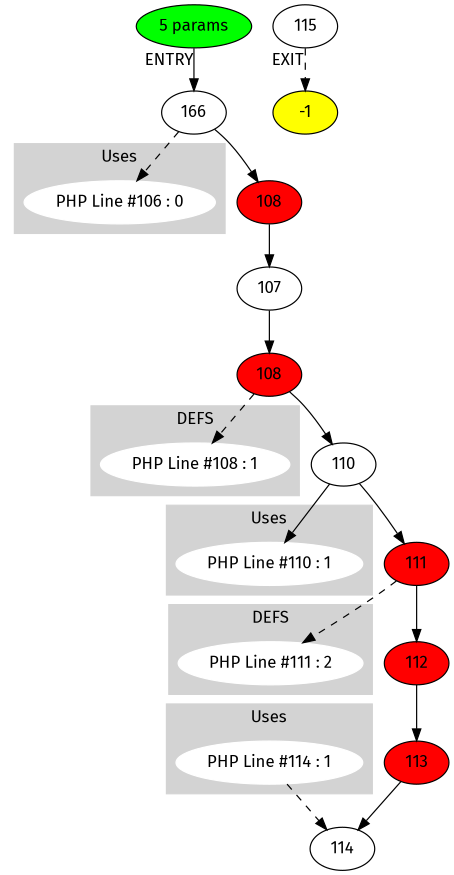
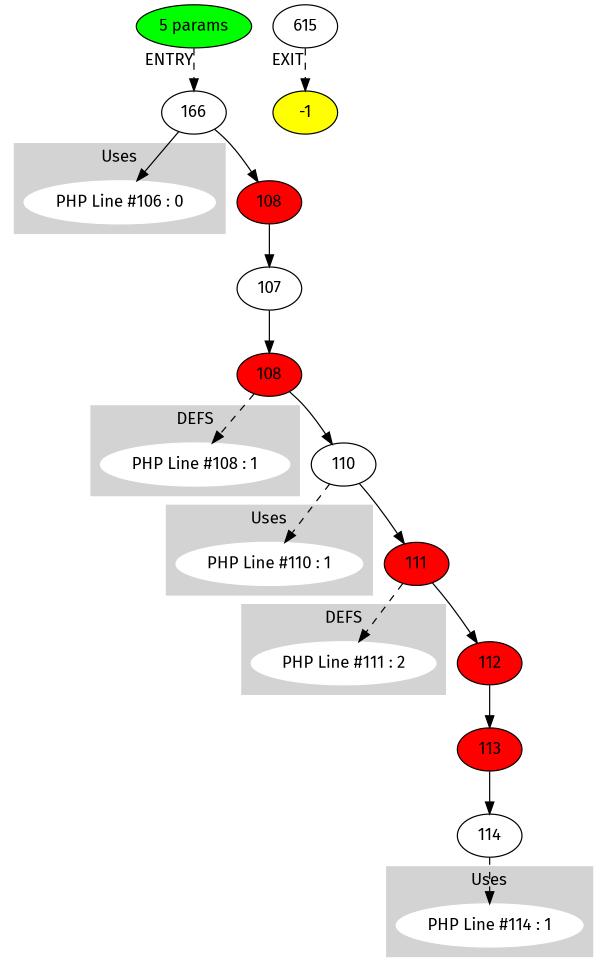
node "115": label "115" -> "615"
edge "5 params" -> "166": style solid -> dashed
edge "166" -> "PHP Line #106 : 0": style dashed -> solid
edge "110" -> "PHP Line #110 : 1": style solid -> dashed
edge "PHP Line #114 : 1" -> "114": reversed
